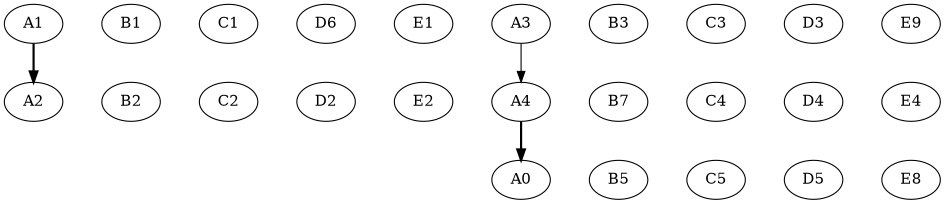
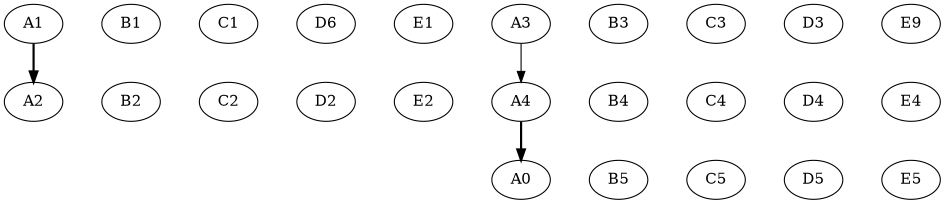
node "B7": label "B7" -> "B4"
node "E8": label "E8" -> "E5"
